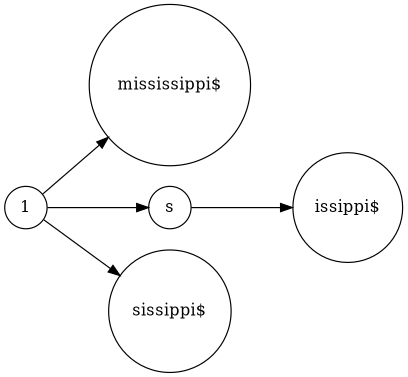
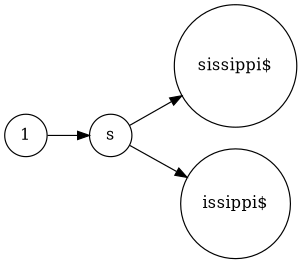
node "mississippi$": removed
edge "1" -> "sissippi$": now "s" -> "sissippi$"
